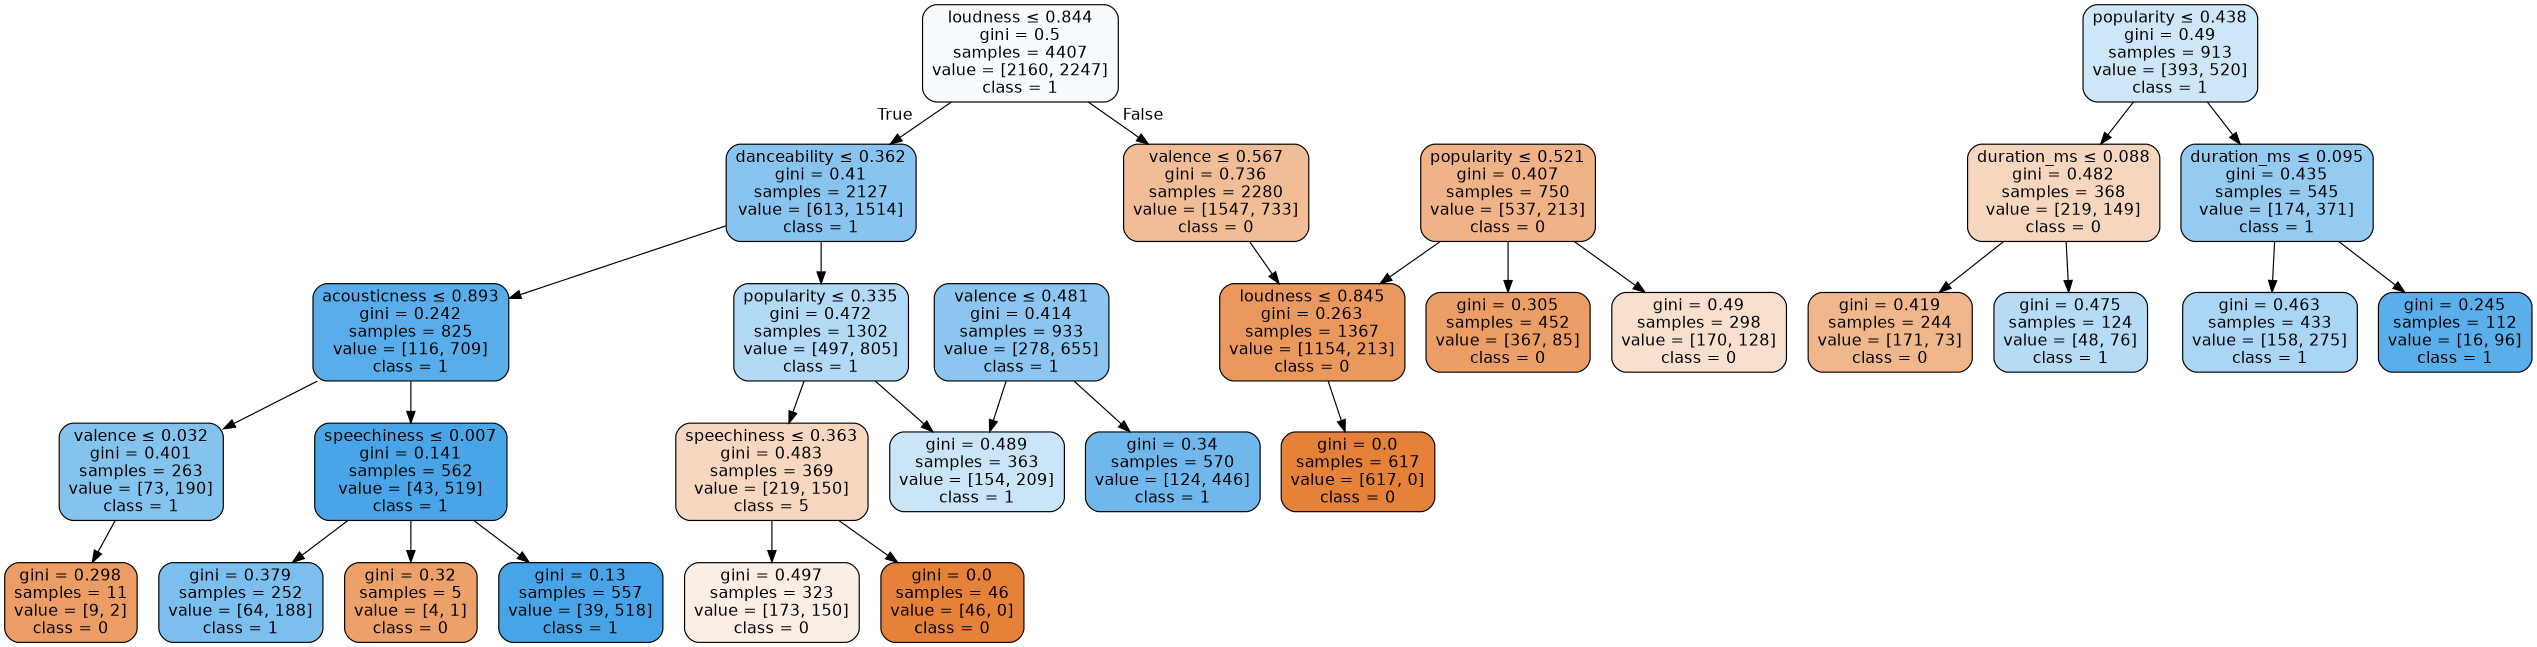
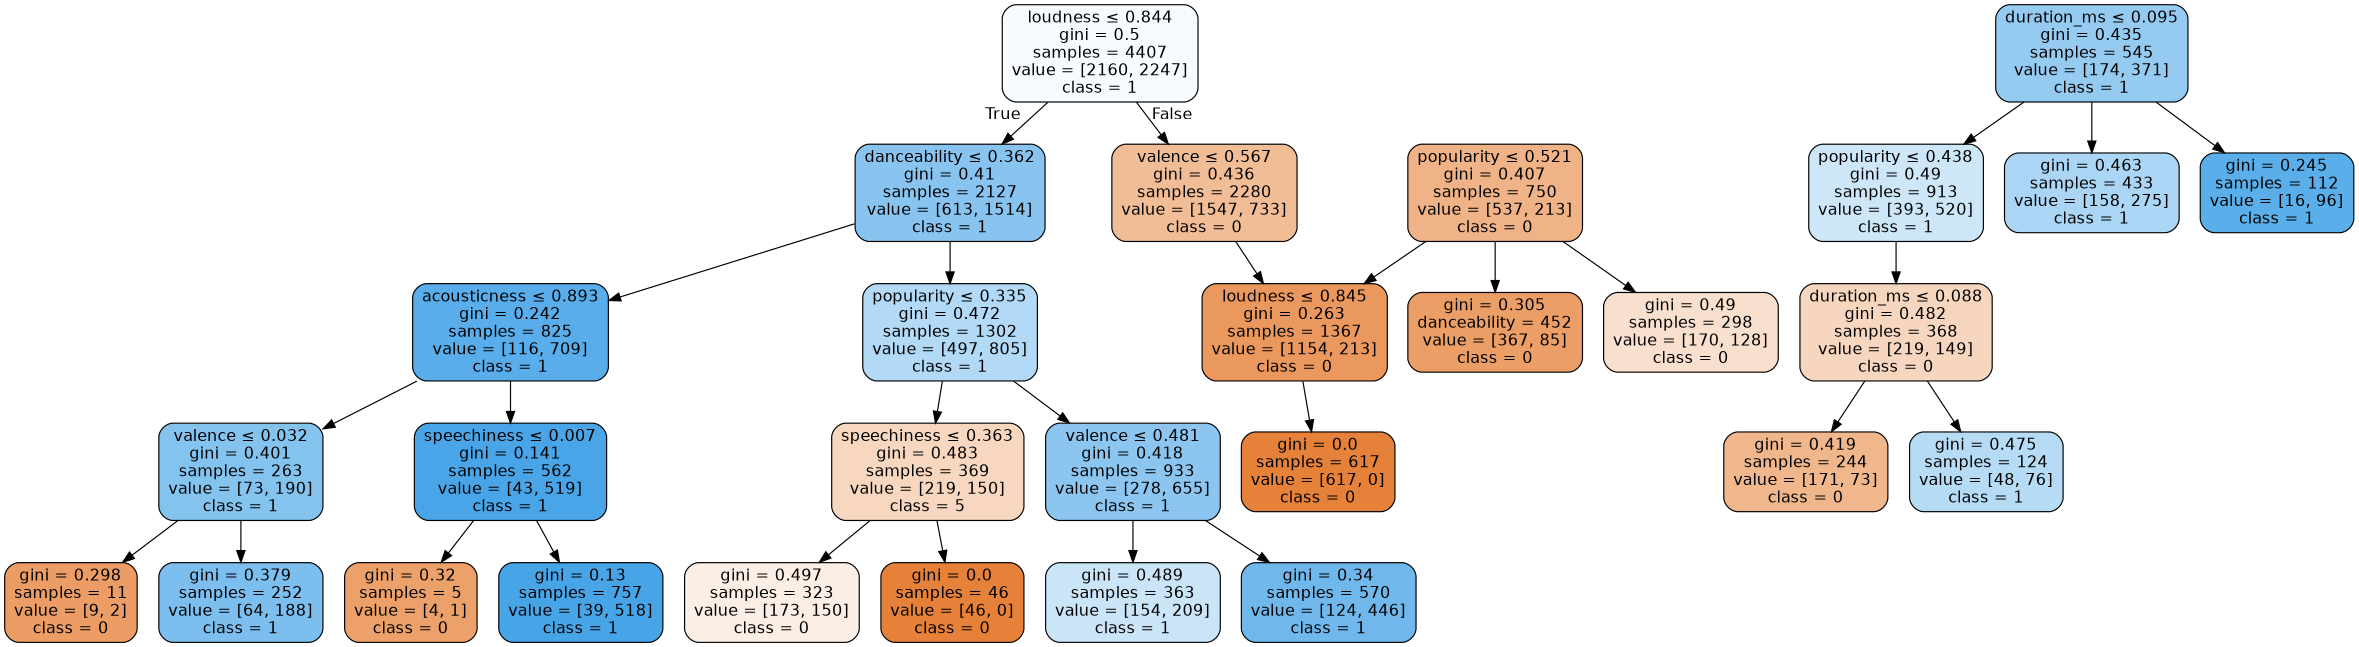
edge "popularity ≤ 0.438" -> "duration_ms ≤ 0.095": reversed
node "valence ≤ 0.567": text "gini = 0.736" -> "gini = 0.436"
node "valence ≤ 0.481": text "gini = 0.414" -> "gini = 0.418"
node "gini = 0.305": text "samples = 452" -> "danceability = 452"
edge "popularity ≤ 0.335" -> "gini = 0.489": now "popularity ≤ 0.335" -> "valence ≤ 0.481"
edge "speechiness ≤ 0.007" -> "gini = 0.379": now "valence ≤ 0.032" -> "gini = 0.379"
node "gini = 0.13": text "samples = 557" -> "samples = 757"
